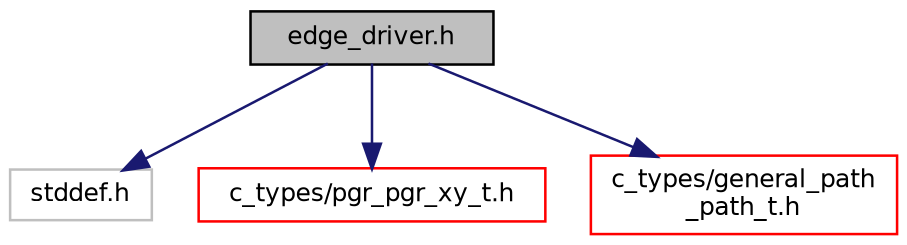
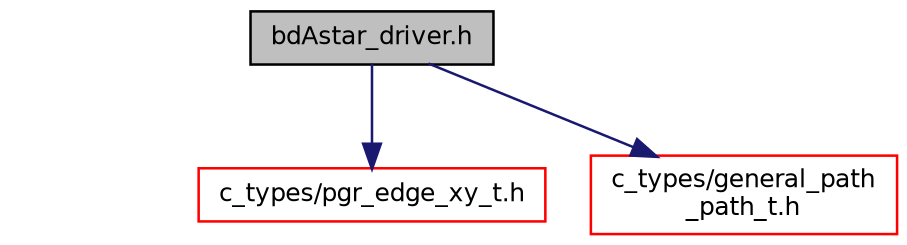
node "edge_driver.h": label "edge_driver.h" -> "bdAstar_driver.h"
node "stddef.h": removed
node "c_types/pgr_pgr_xy_t.h": label "c_types/pgr_pgr_xy_t.h" -> "c_types/pgr_edge_xy_t.h"
